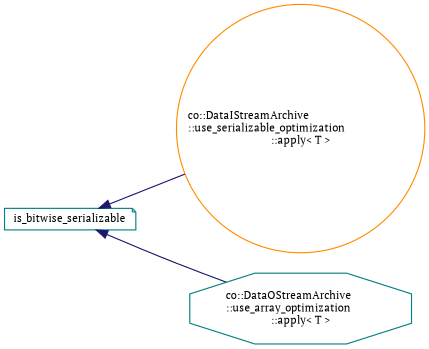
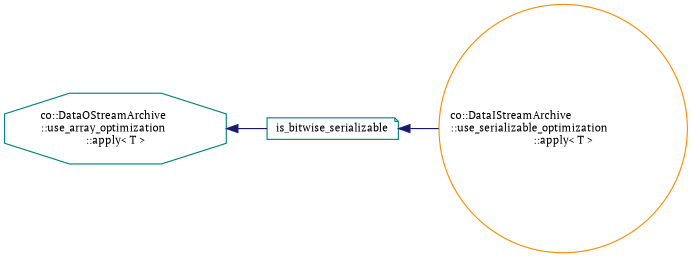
edge "co::DataOStreamArchive ::use_array_optimization ::apply< T >" -> "is_bitwise_serializable": reversed
